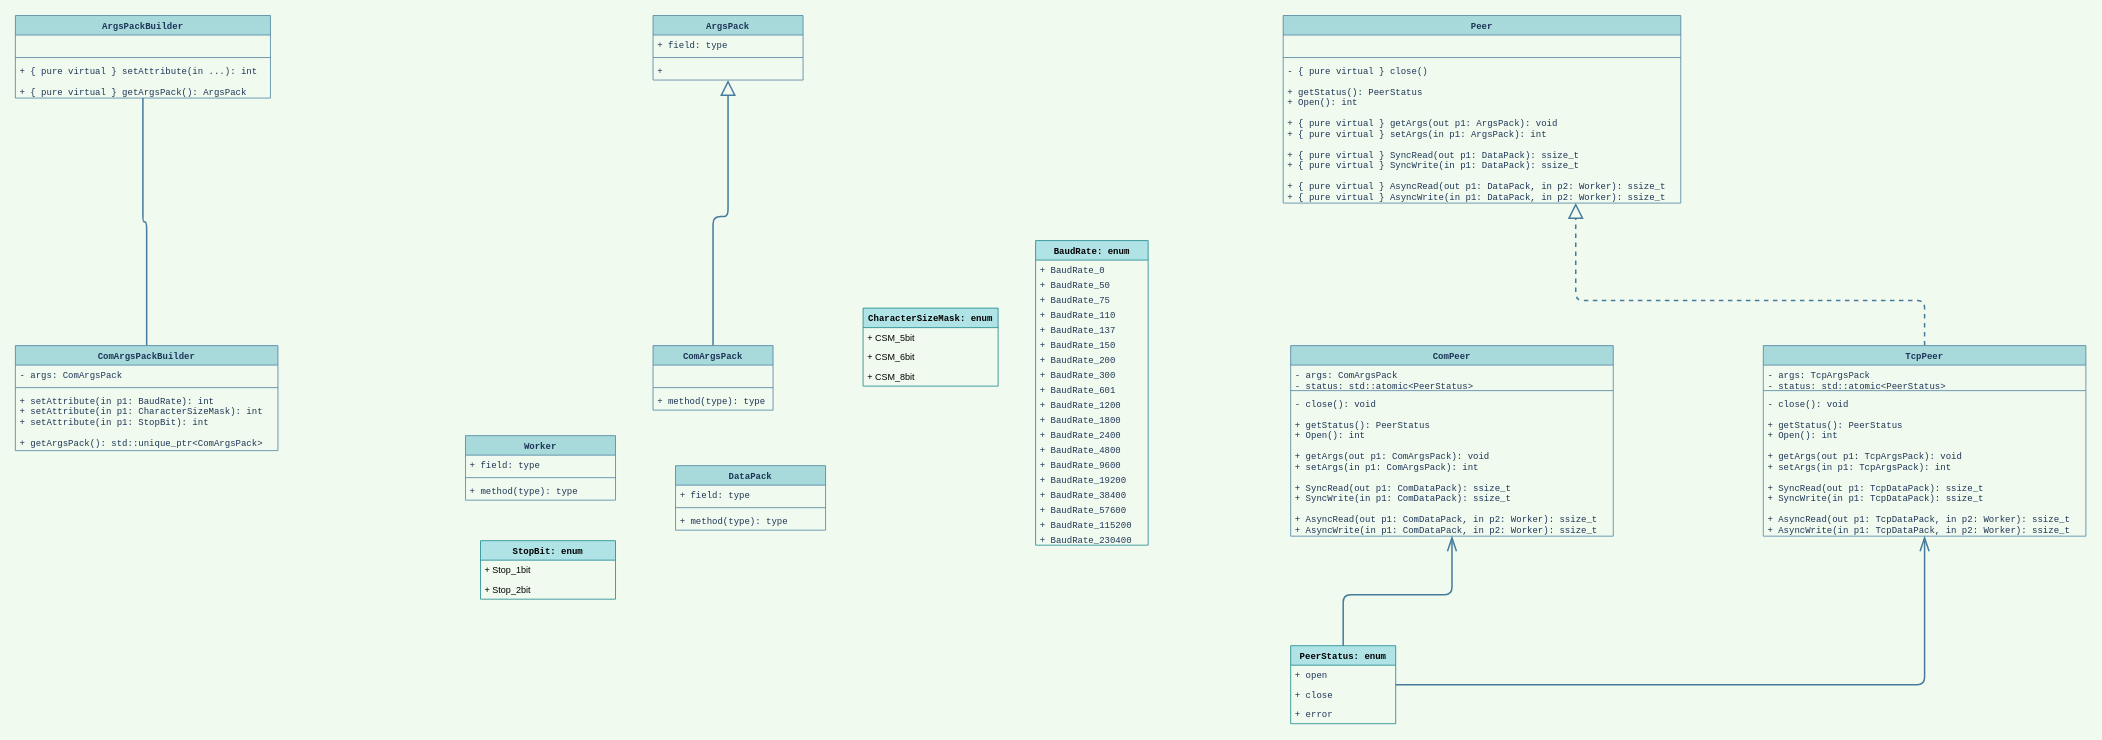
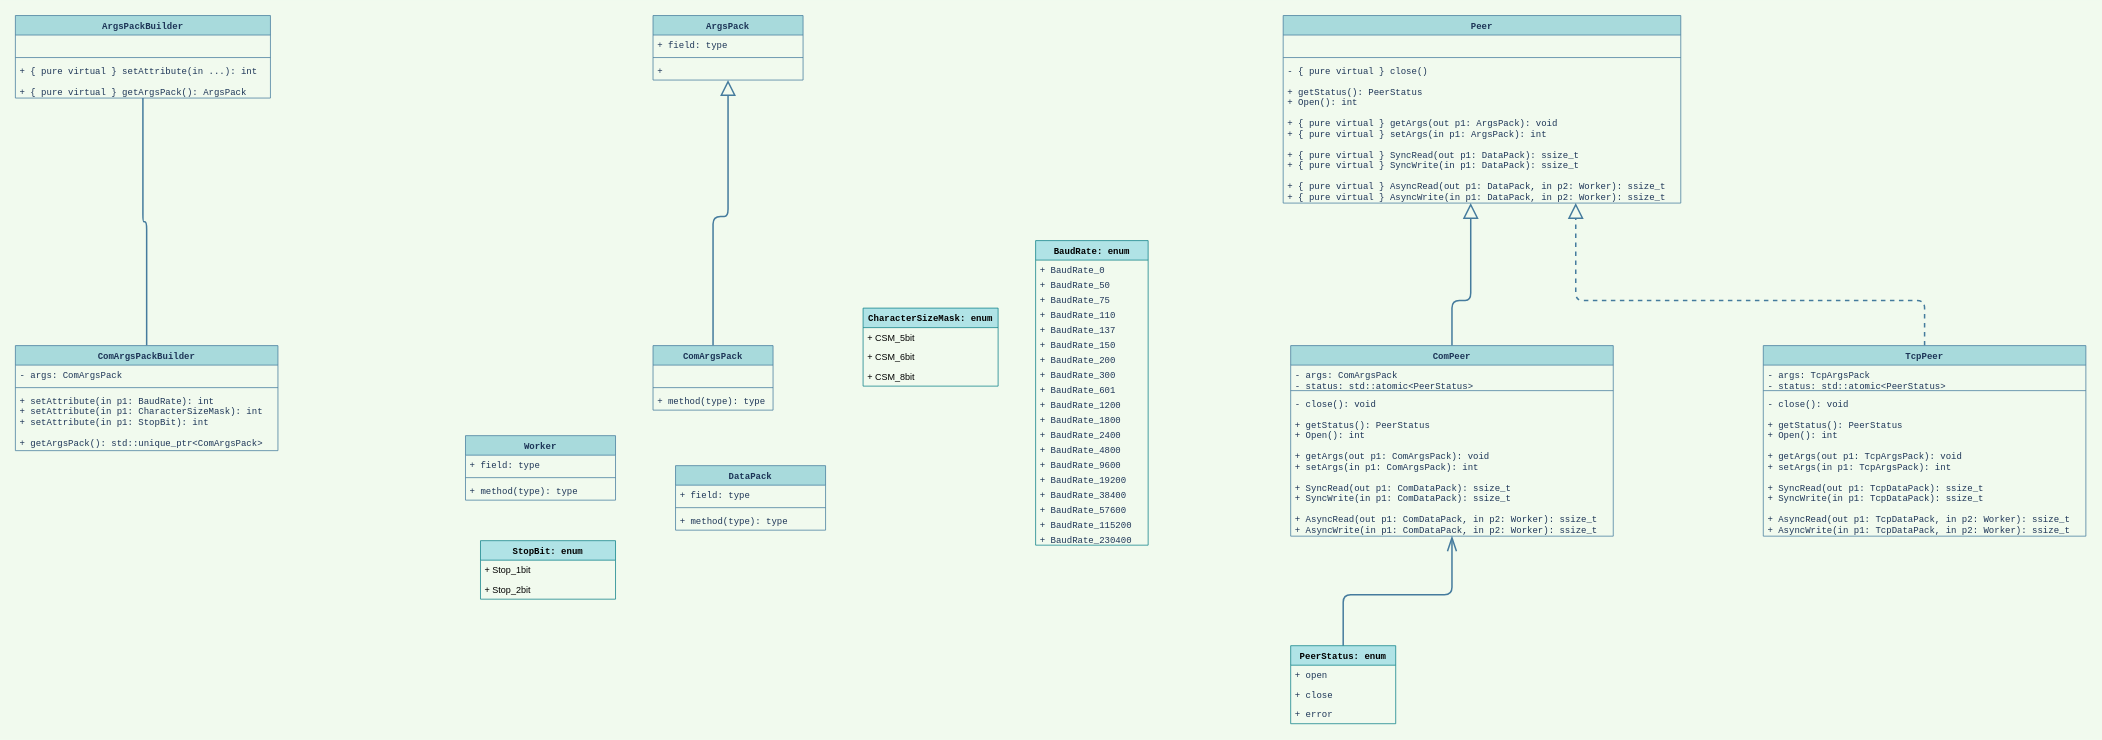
edge "ComPeer" -> "Peer": added
edge "PeerStatus: enum" -> "TcpPeer": removed
